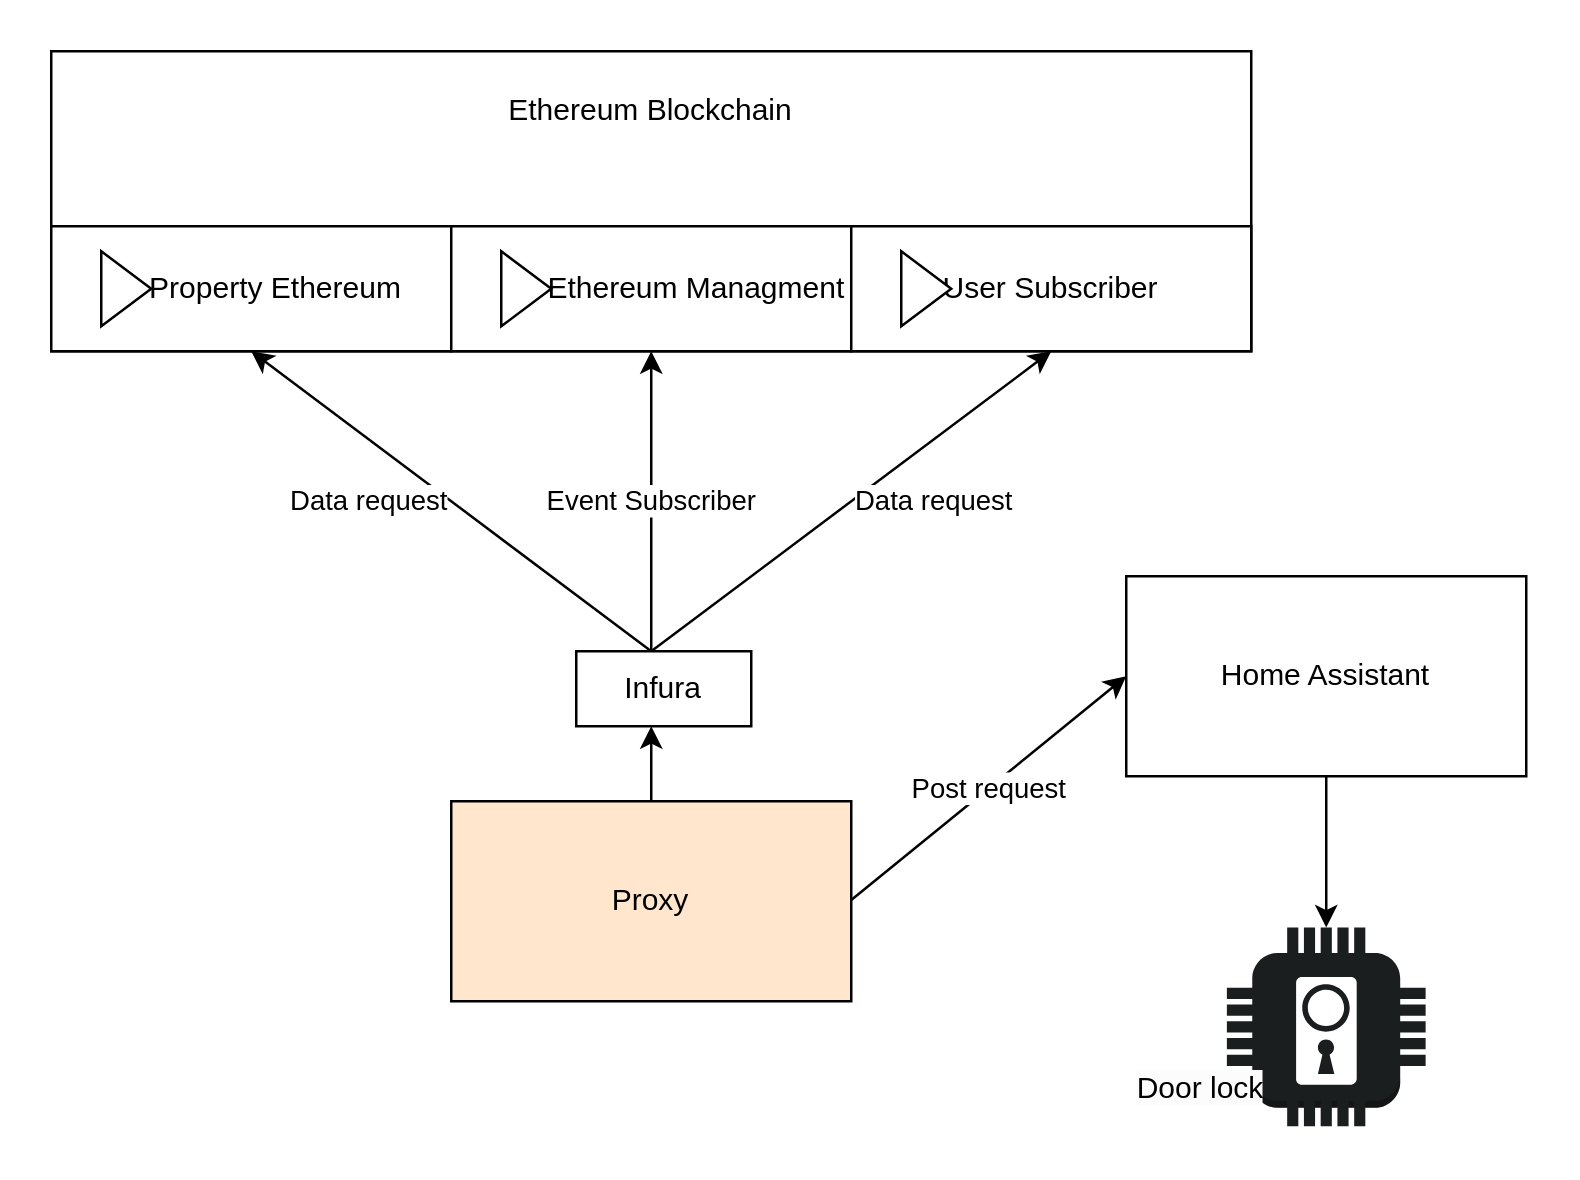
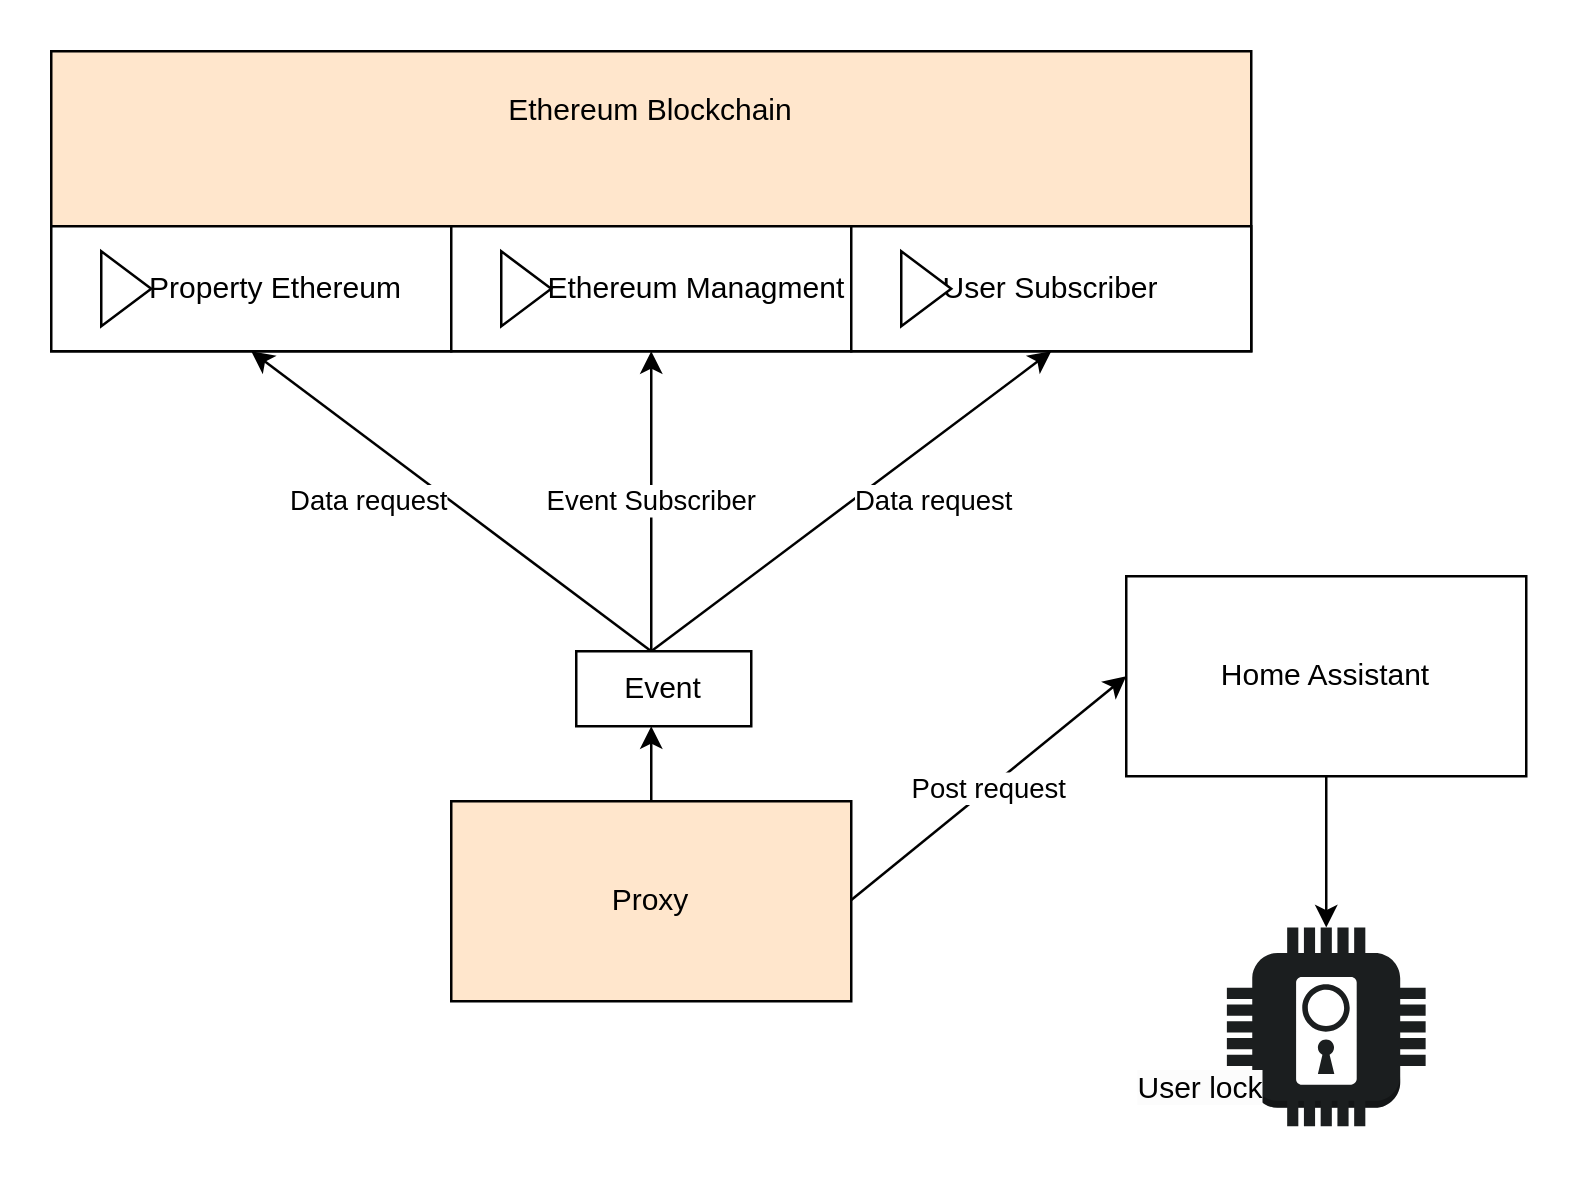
node "Ethereum Blockchain": fillcolor #ffffff -> #ffe6cc
node "Infura": label "Infura" -> "Event"
node "Door lock": label "Door lock" -> "User lock"
